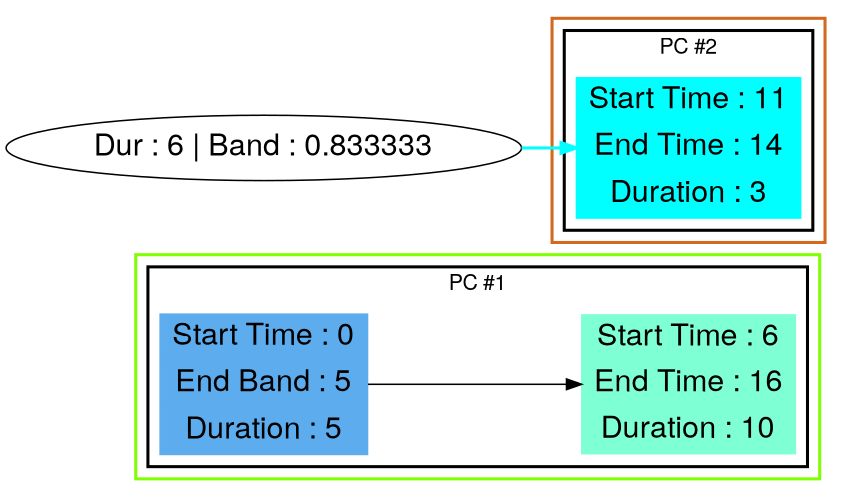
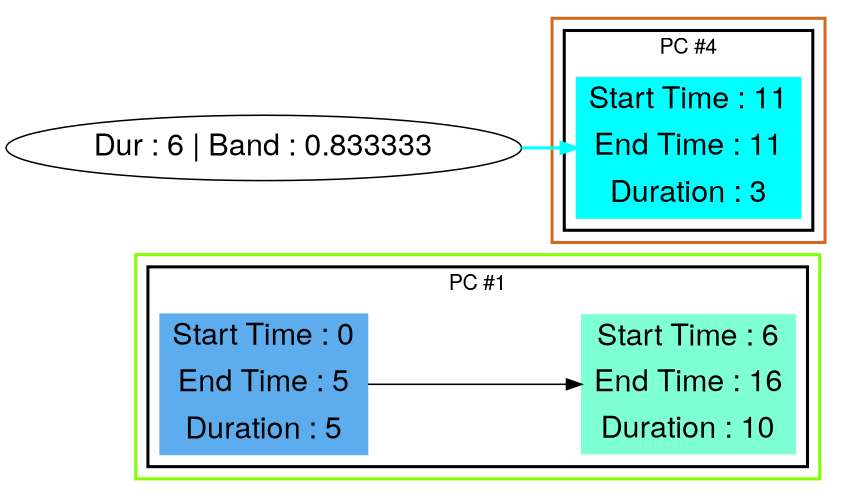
cluster "PC #2": label "PC #2" -> "PC #4"
node "Start Time : 11": text "End Time : 14" -> "End Time : 11"
node "Start Time : 0": text "End Band : 5" -> "End Time : 5"
